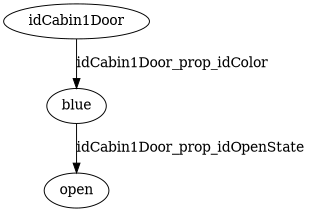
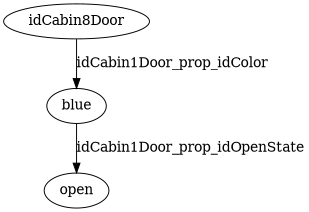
node "idCabin1Door": label "idCabin1Door" -> "idCabin8Door"
